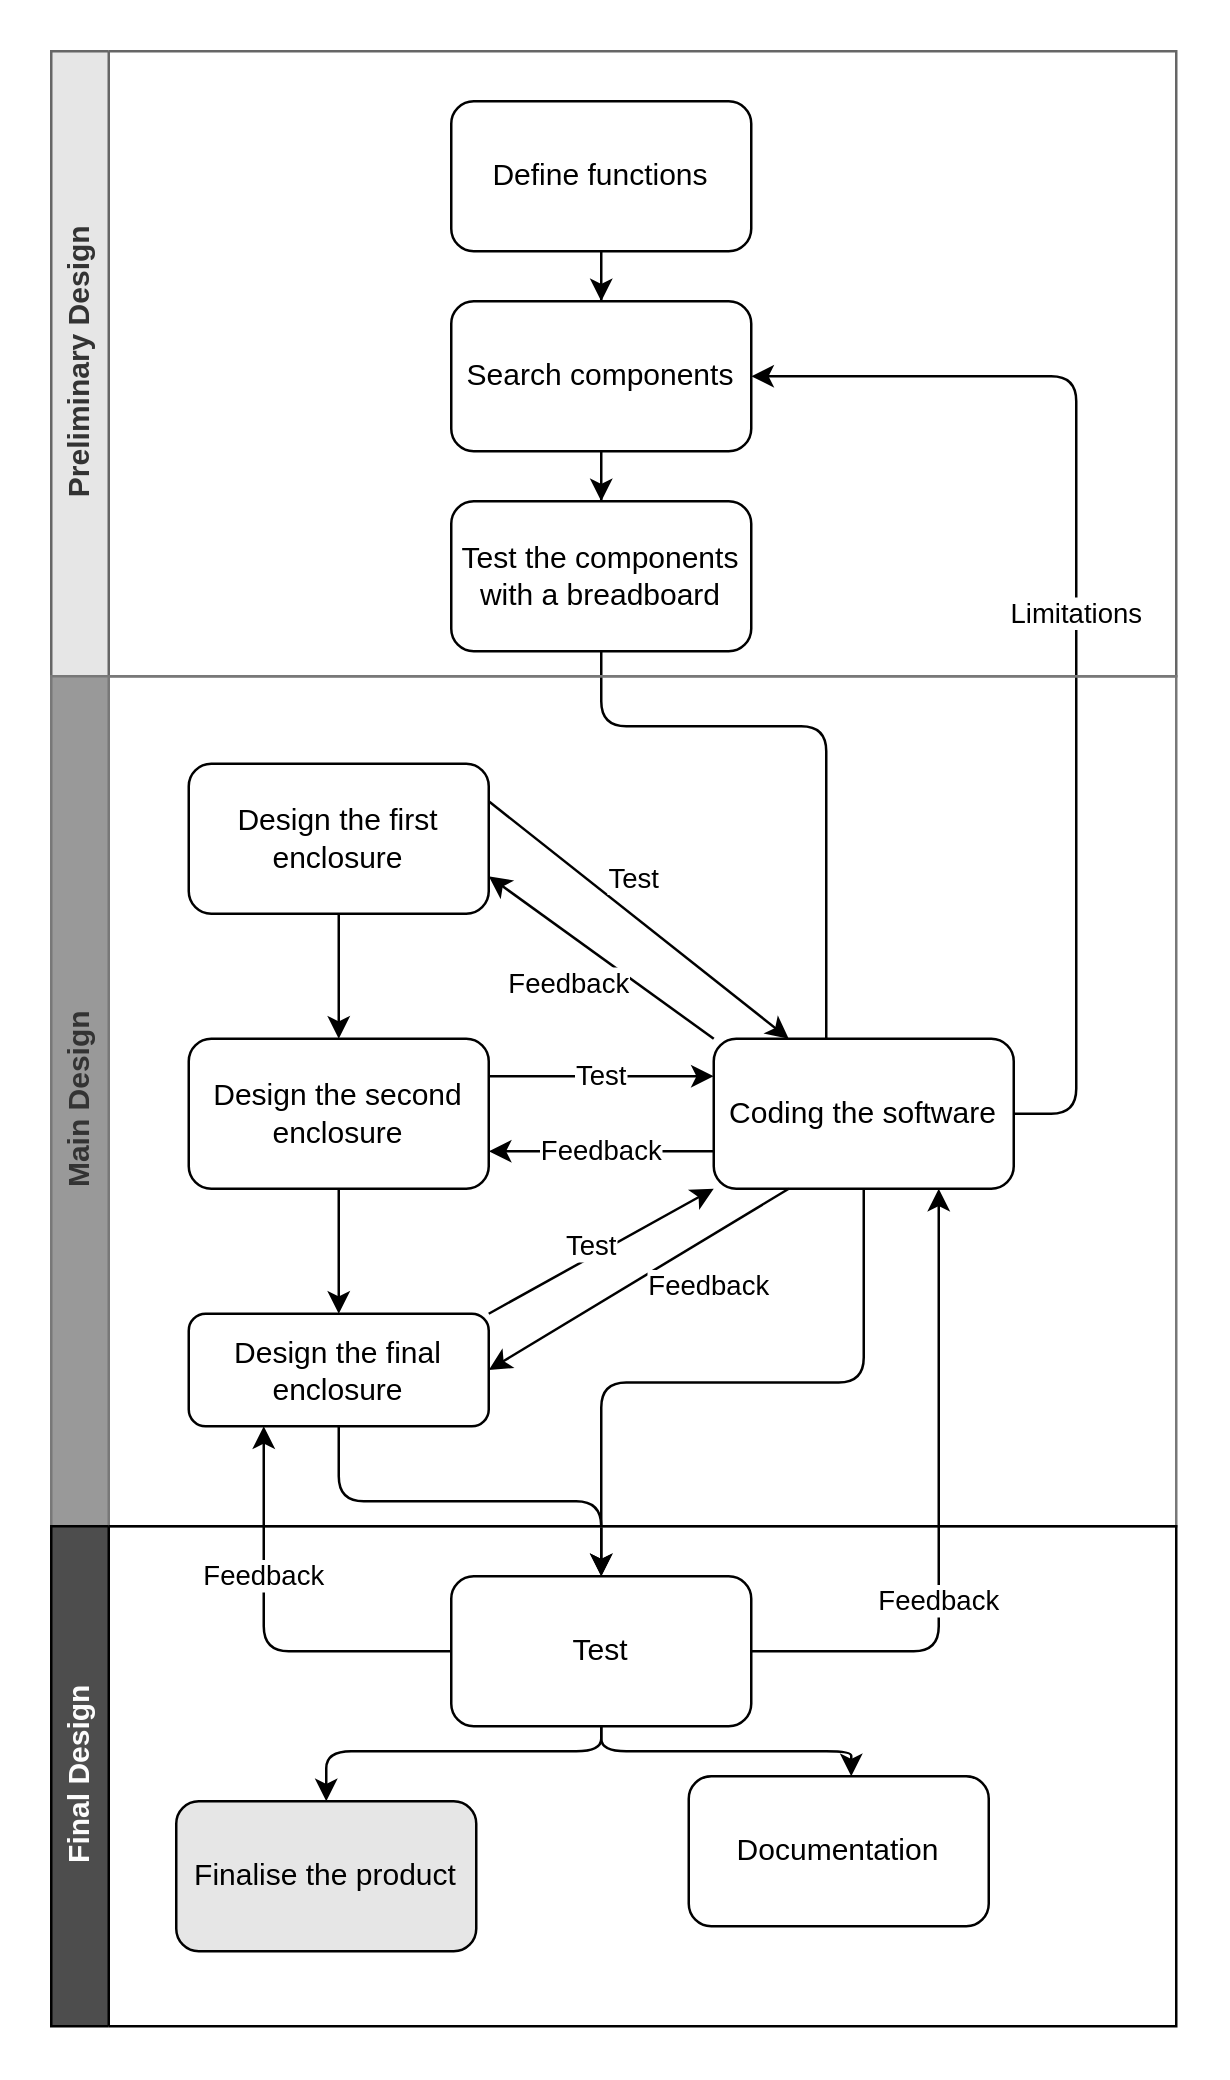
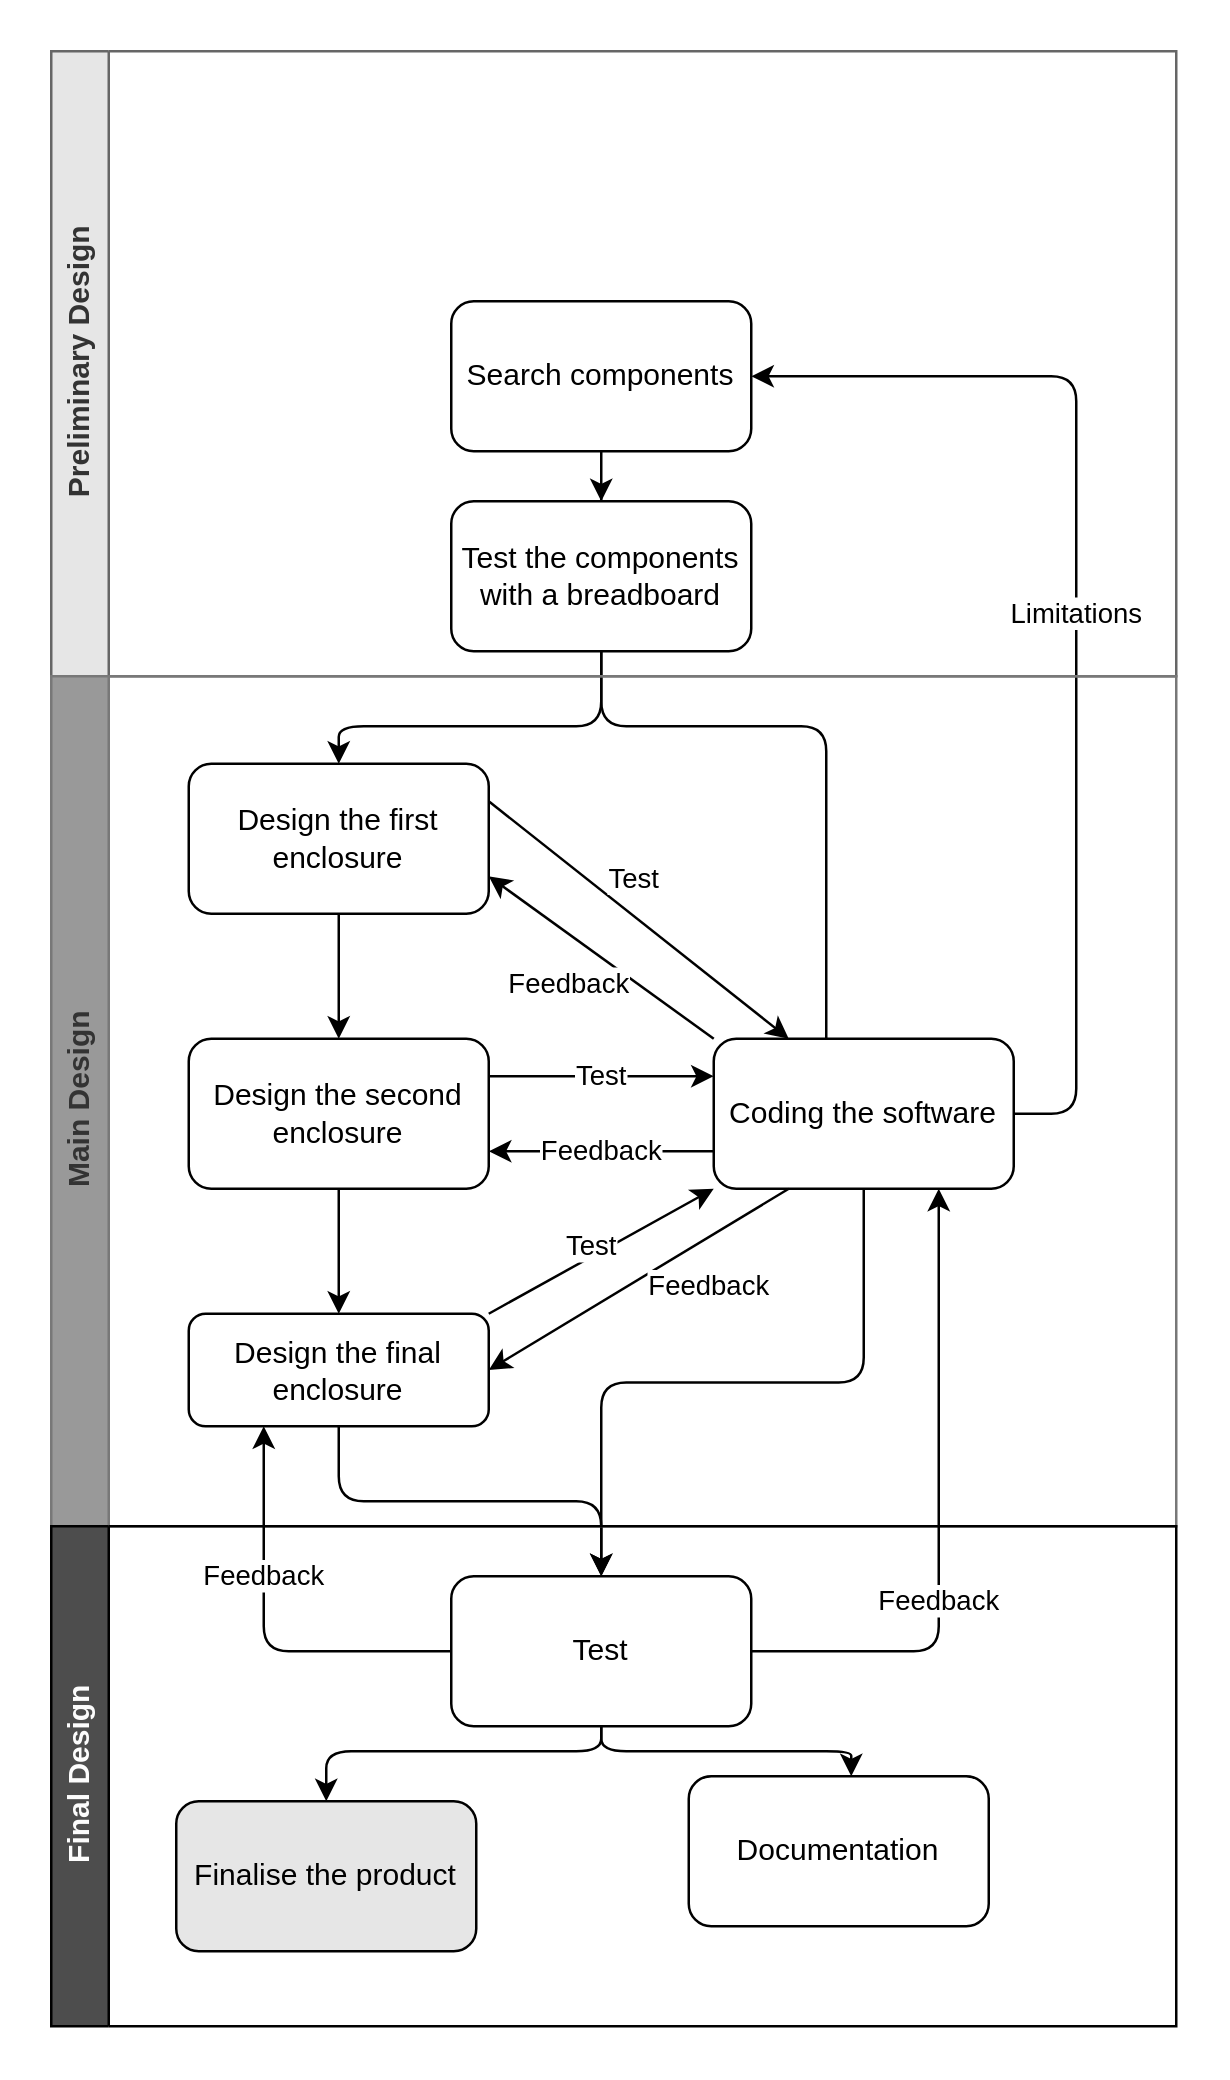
node "Define functions": removed
edge "Define functions" -> "Search components": removed
edge "Test the components with a breadboard" -> "Design the first enclosure": added
